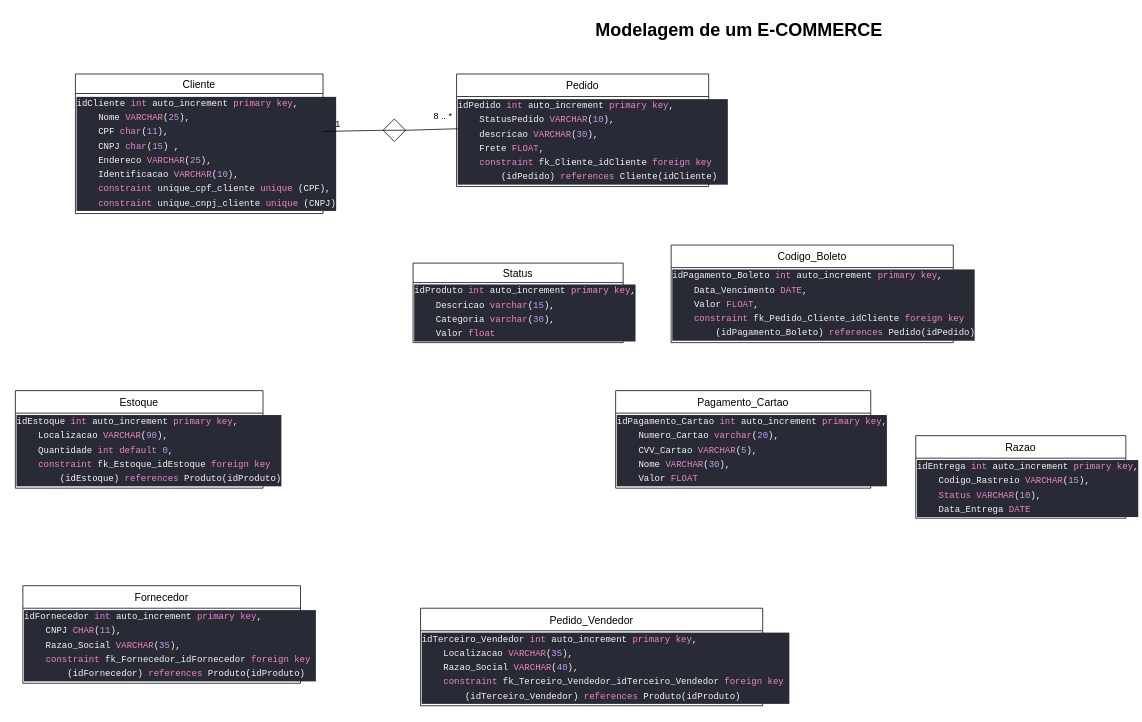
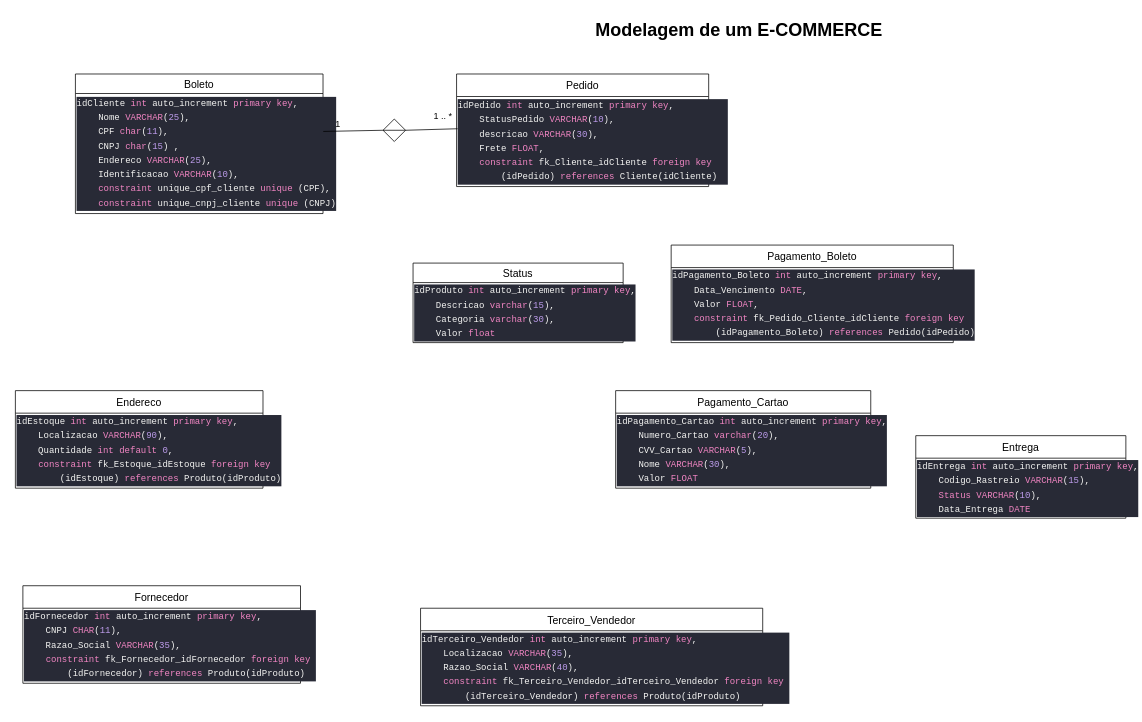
node "Cliente": label "Cliente" -> "Boleto"
node "8 .. *": label "8 .. *" -> "1 .. *"
node "Codigo_Boleto": label "Codigo_Boleto" -> "Pagamento_Boleto"
node "Estoque": label "Estoque" -> "Endereco"
node "Razao": label "Razao" -> "Entrega"
node "Pedido_Vendedor": label "Pedido_Vendedor" -> "Terceiro_Vendedor"
